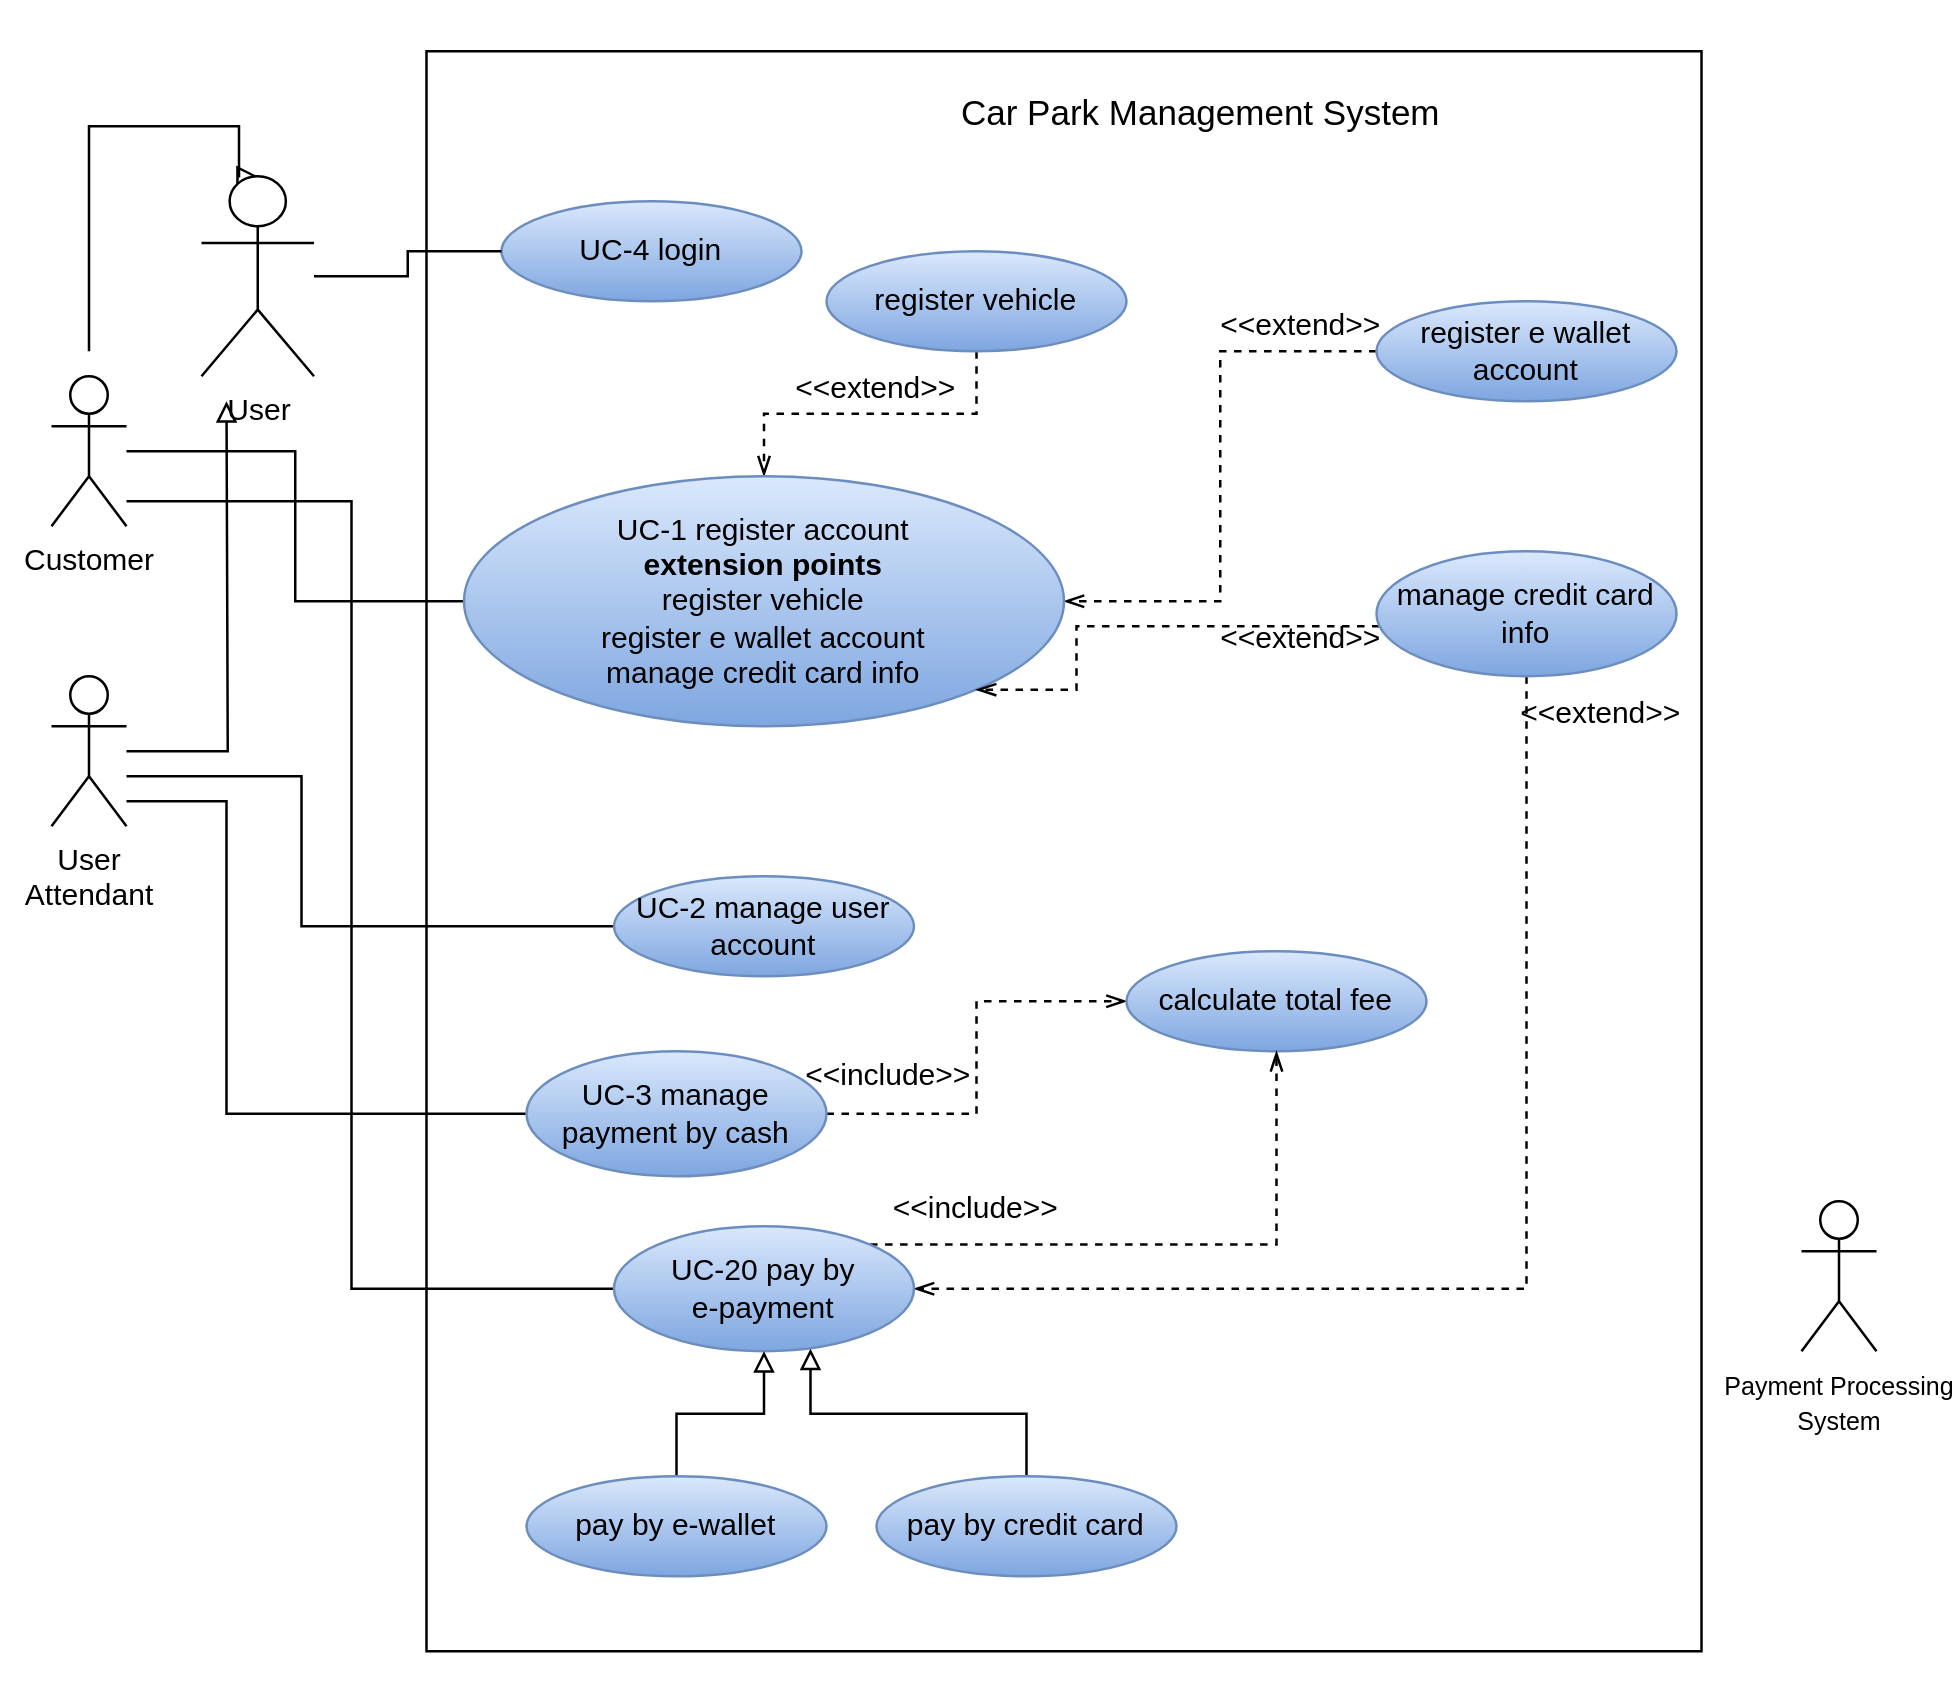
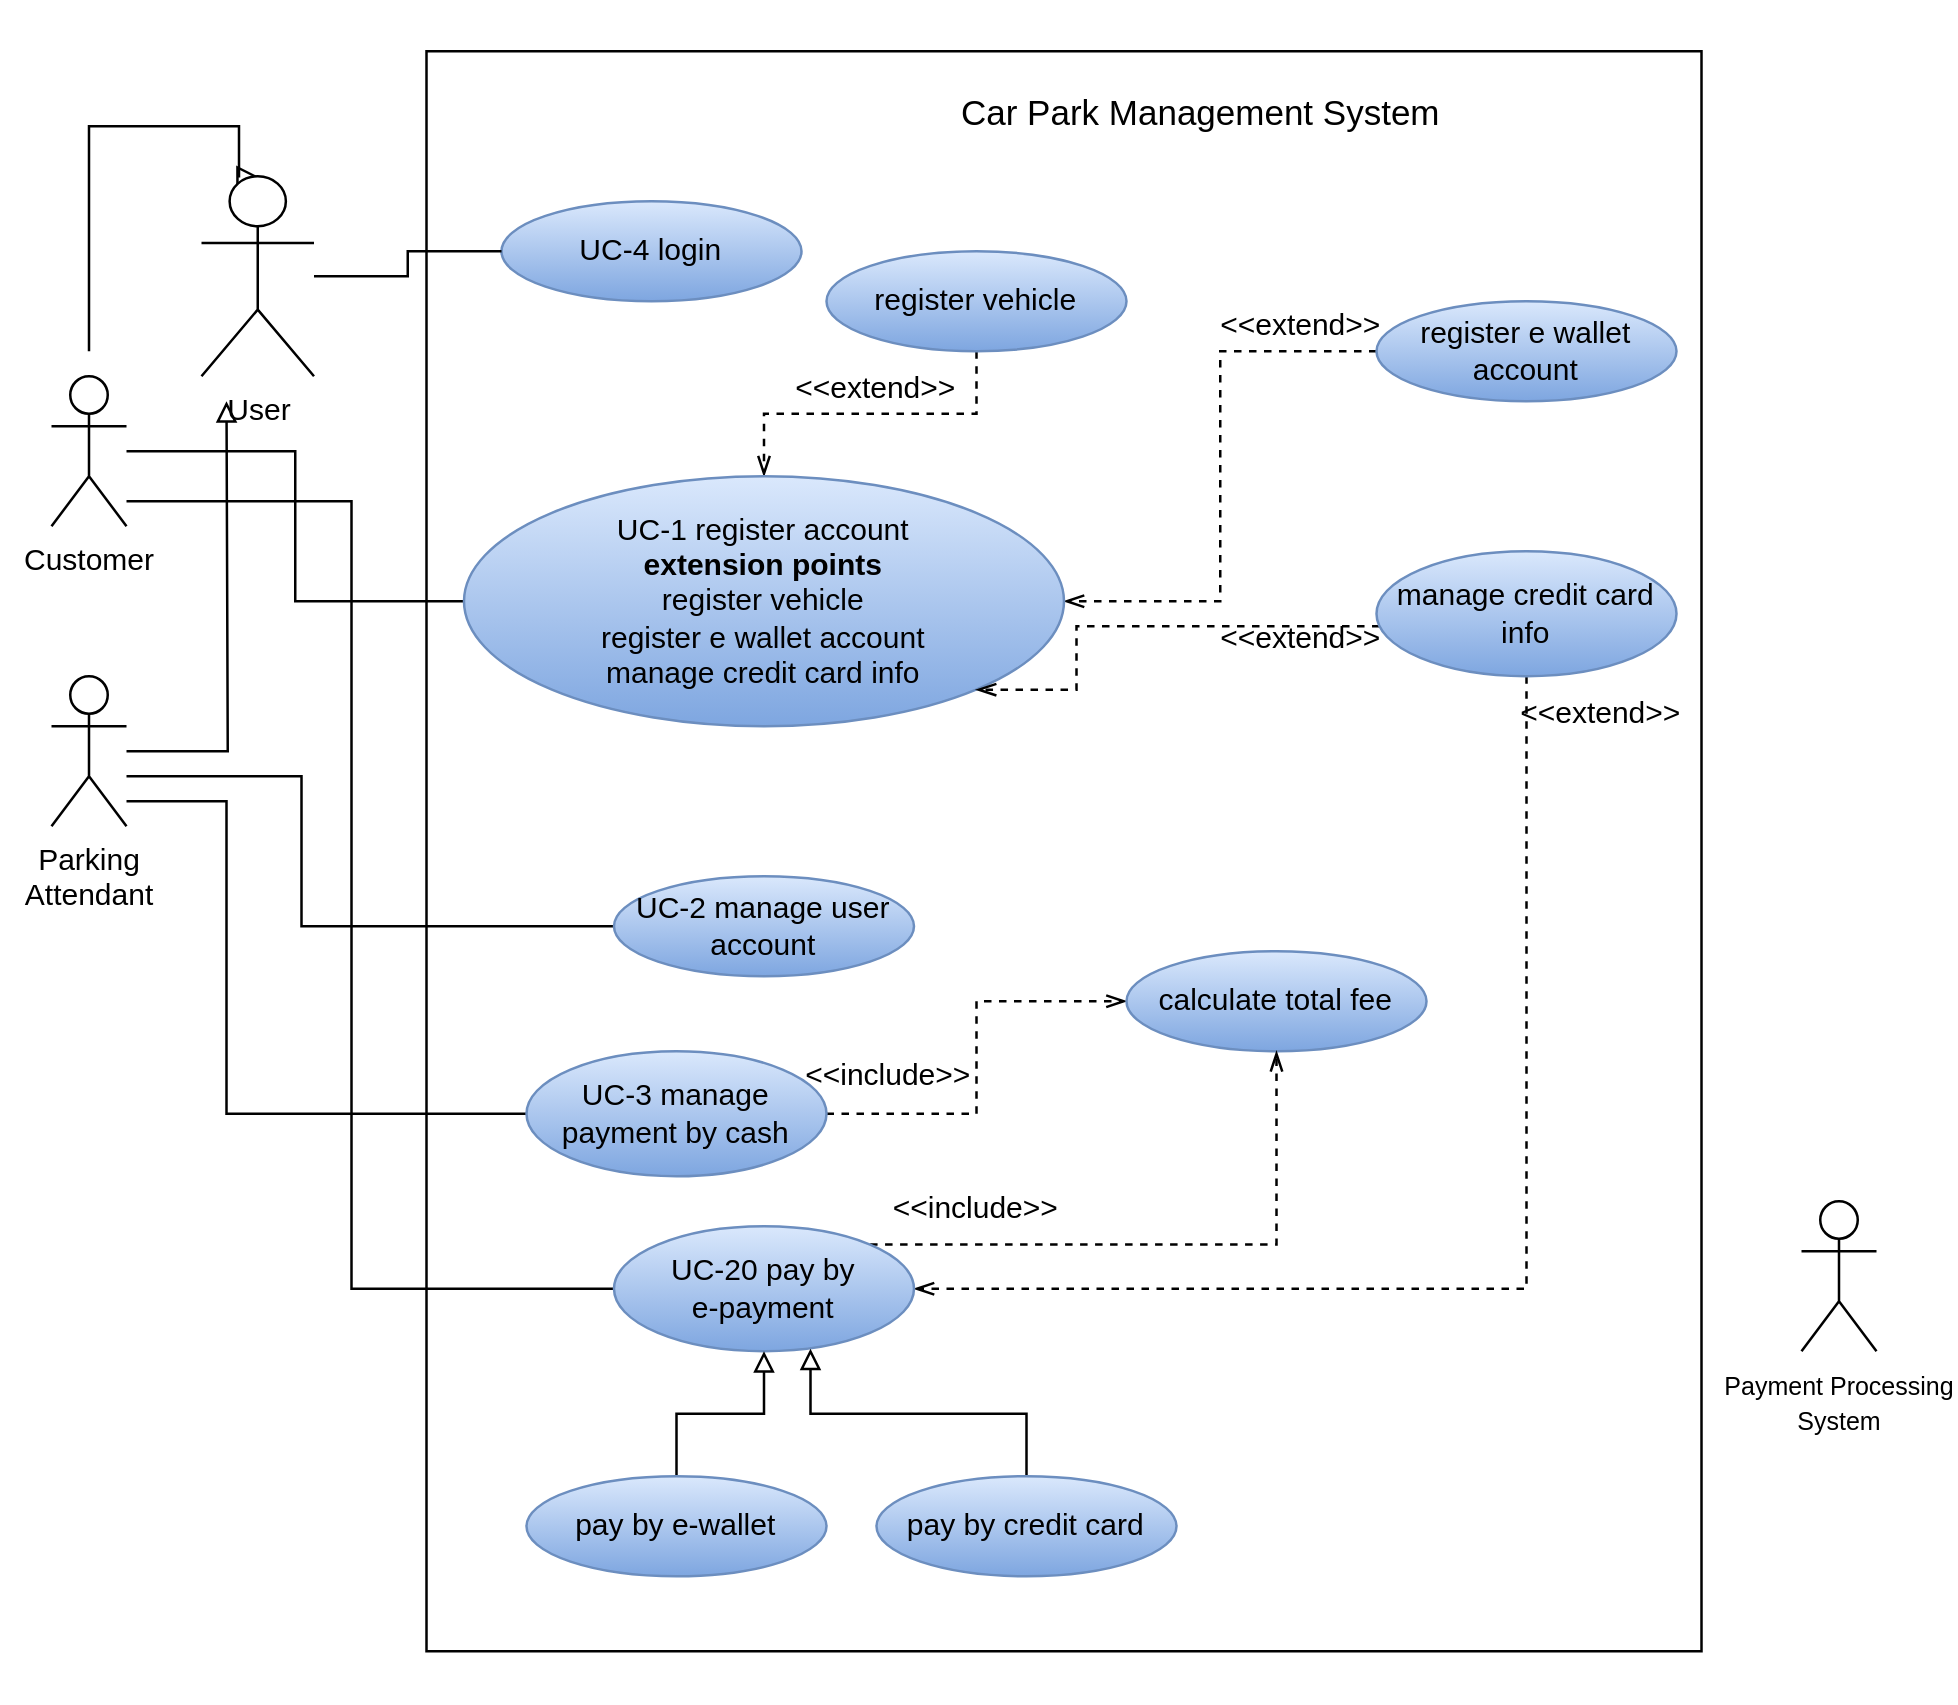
node "User Attendant": label "User Attendant" -> "Parking Attendant"
